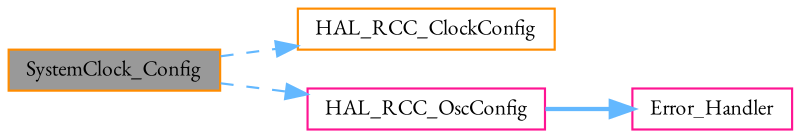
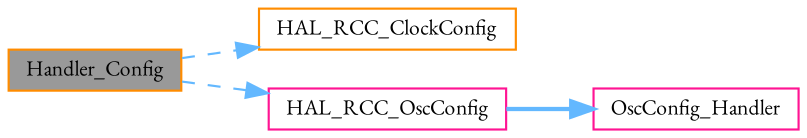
node "SystemClock_Config": label "SystemClock_Config" -> "Handler_Config"
node "Error_Handler": label "Error_Handler" -> "OscConfig_Handler"
